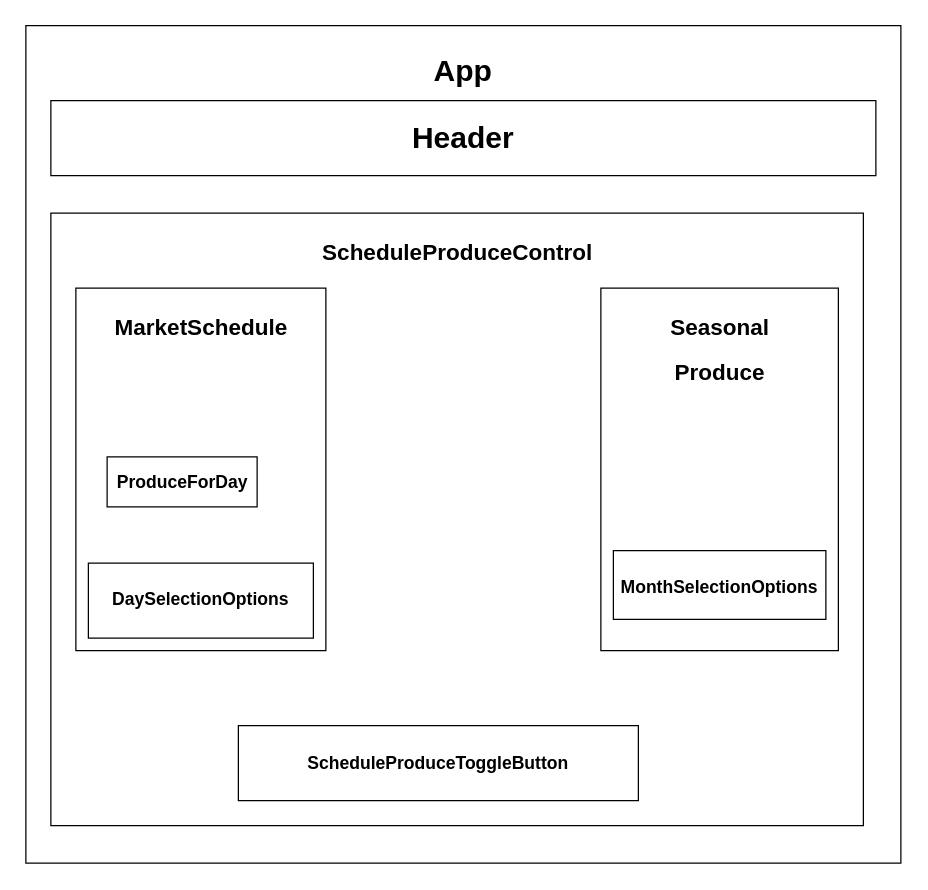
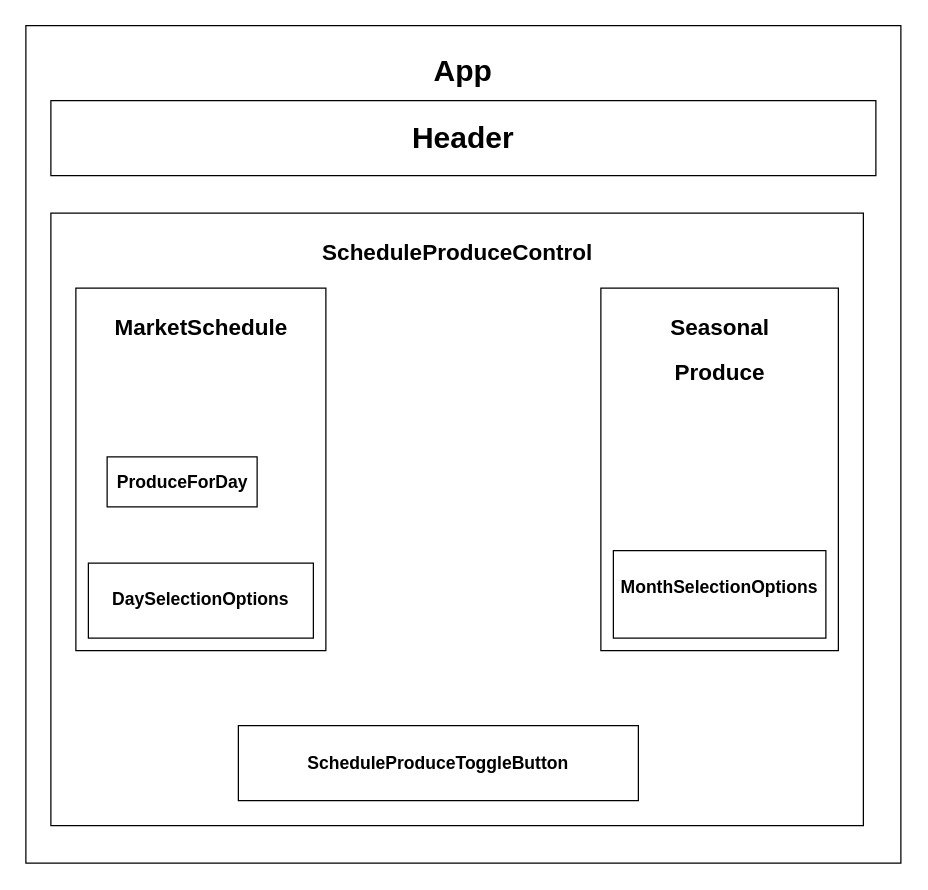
node "MonthSelectionOptions": size 213x69 -> 213x88
